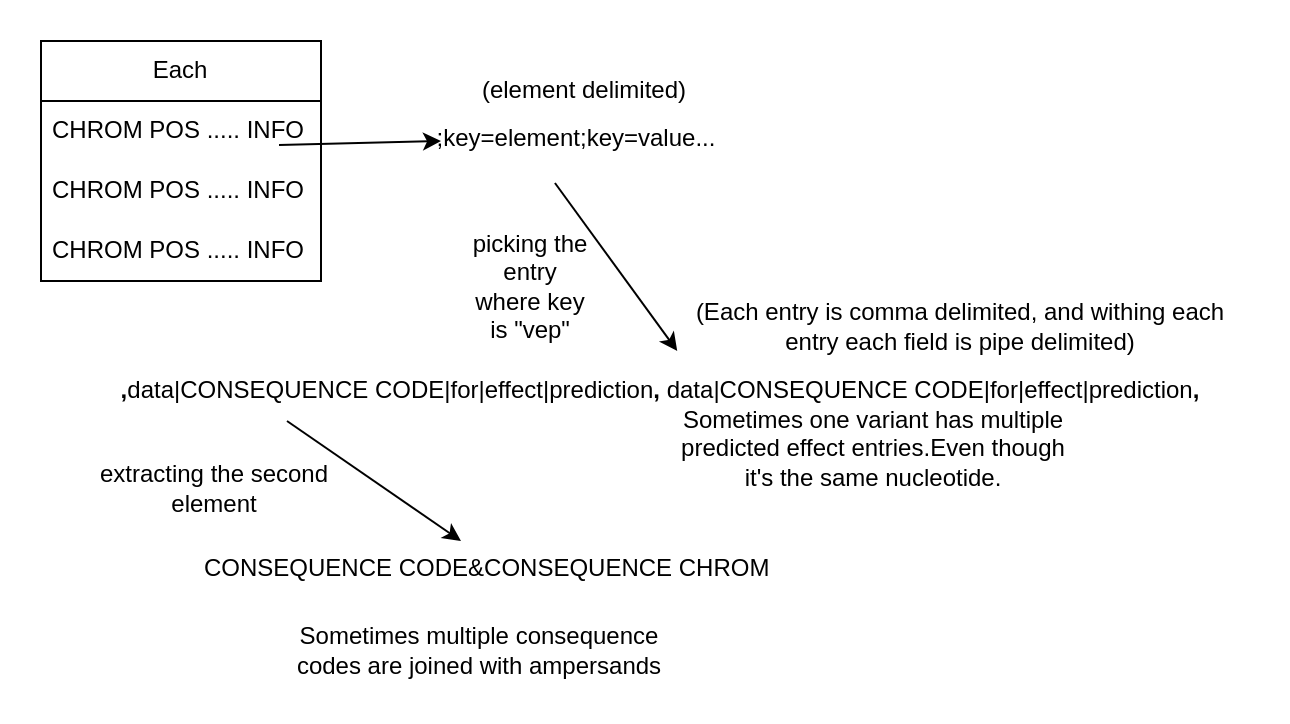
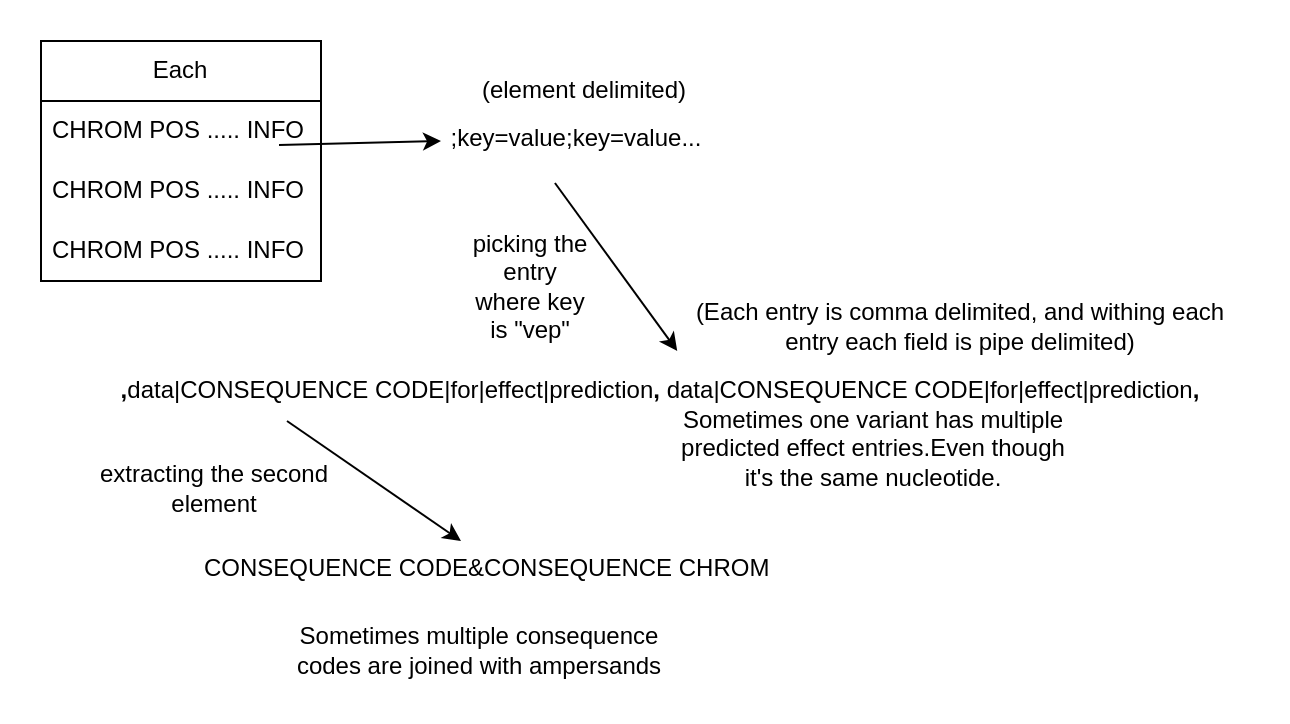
node ";key=element;key=value...": label ";key=element;key=value..." -> ";key=value;key=value..."
